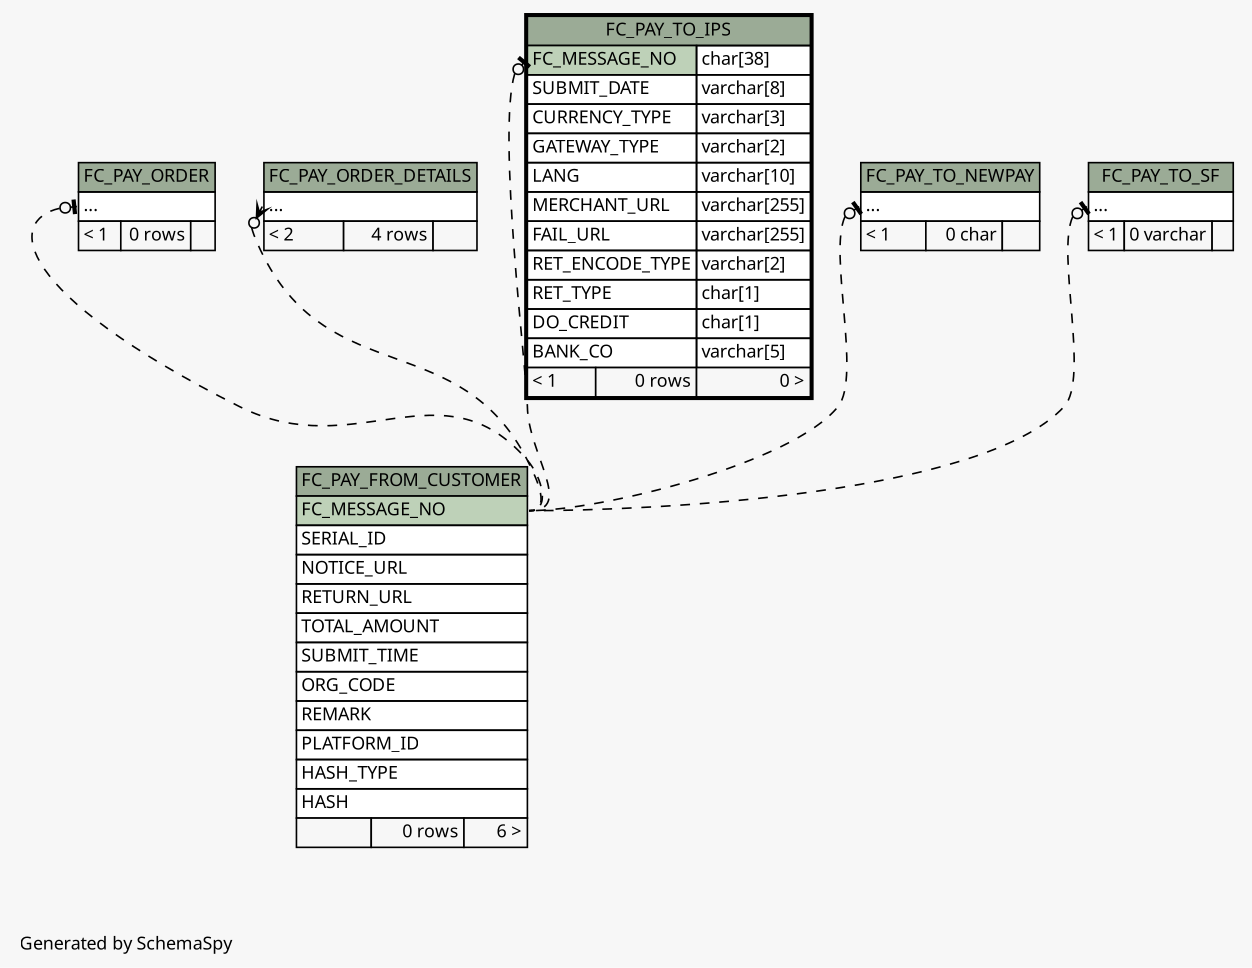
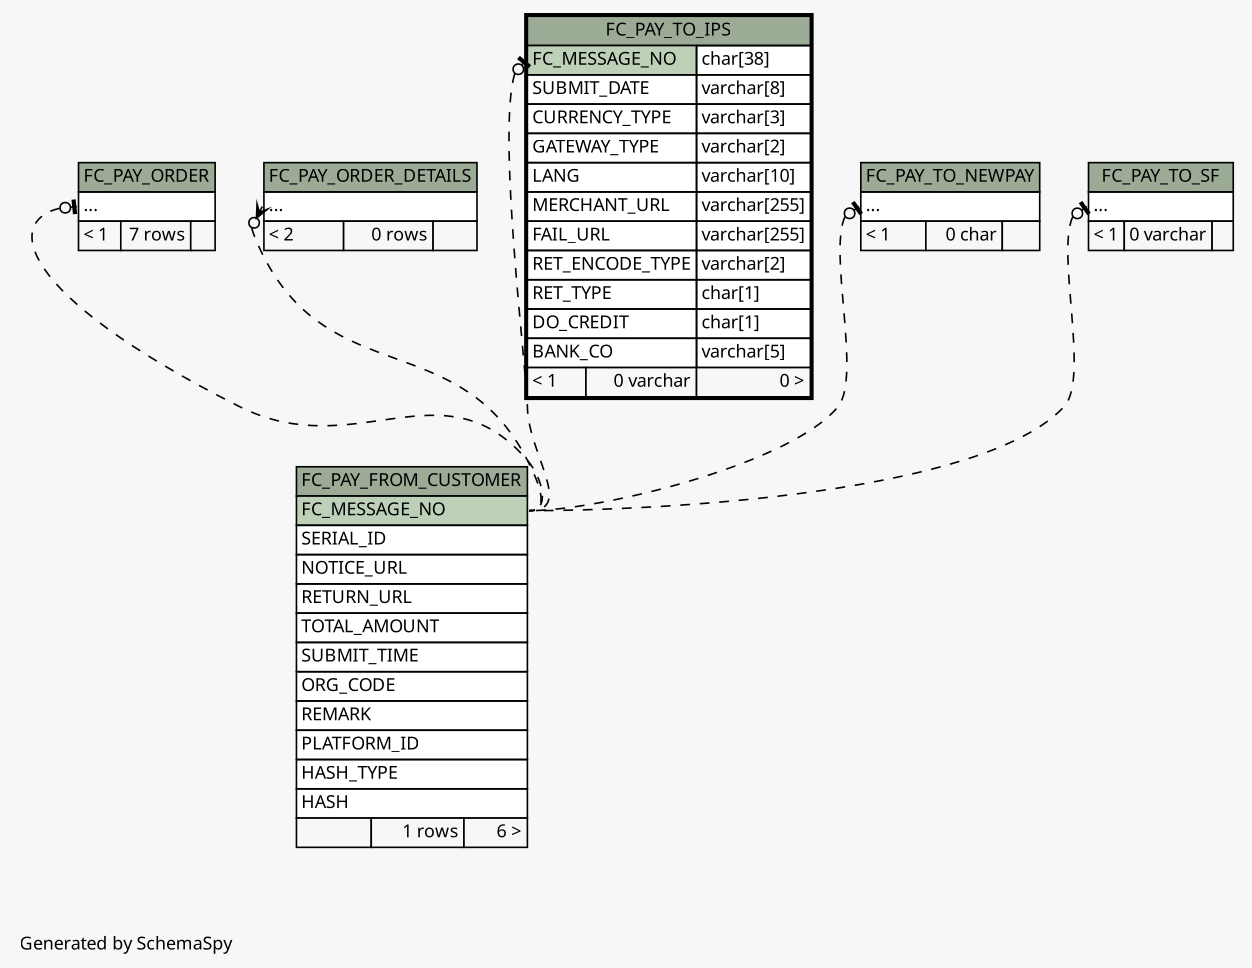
node "FC_PAY_ORDER": text "0 rows" -> "7 rows"
node "FC_PAY_ORDER_DETAILS": text "4 rows" -> "0 rows"
node "FC_PAY_TO_IPS": text "0 rows" -> "0 varchar"
node "FC_PAY_FROM_CUSTOMER": text "0 rows" -> "1 rows"
